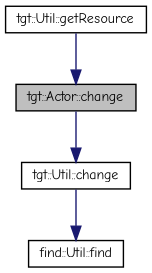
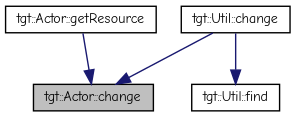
node "tgt::Util::getResource": label "tgt::Util::getResource" -> "tgt::Actor::getResource"
edge "tgt::Actor::change" -> "tgt::Util::change": reversed
node "find::Util::find": label "find::Util::find" -> "tgt::Util::find"
